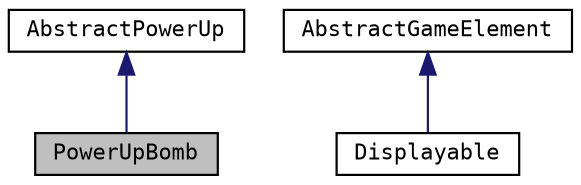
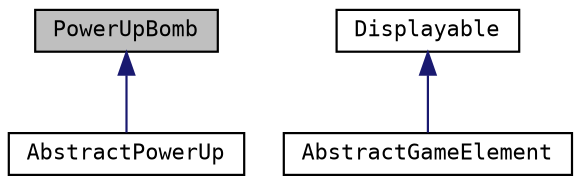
edge "PowerUpBomb" -> "AbstractPowerUp": reversed
edge "Displayable" -> "AbstractGameElement": reversed
